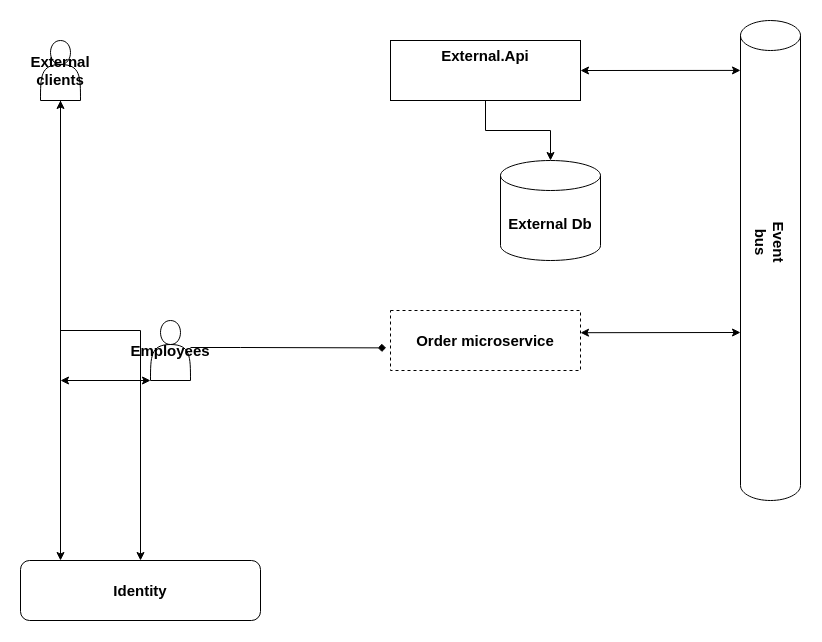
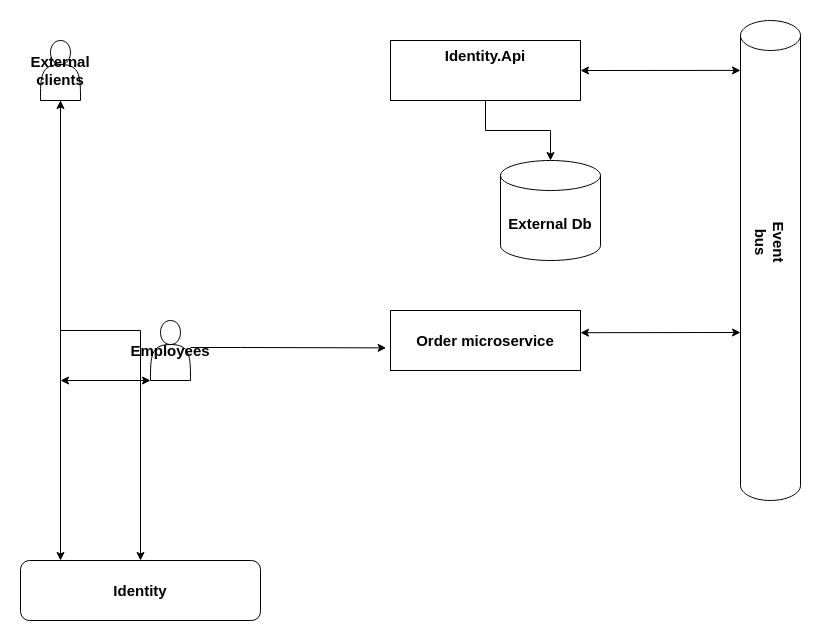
node "External.Api": label "External.Api" -> "Identity.Api"
node "Order microservice": style dashed -> solid
edge "Employees" -> "Order microservice": arrowhead diamond -> classic
